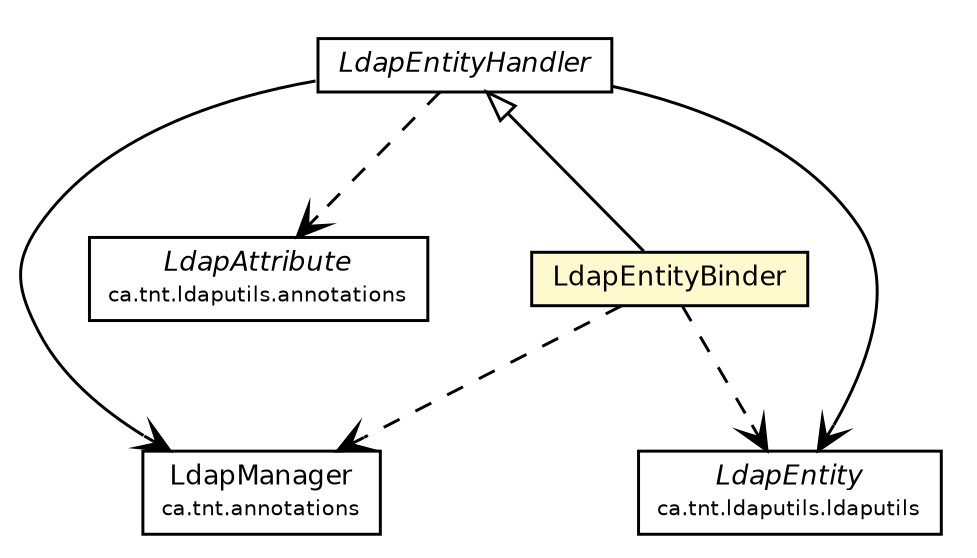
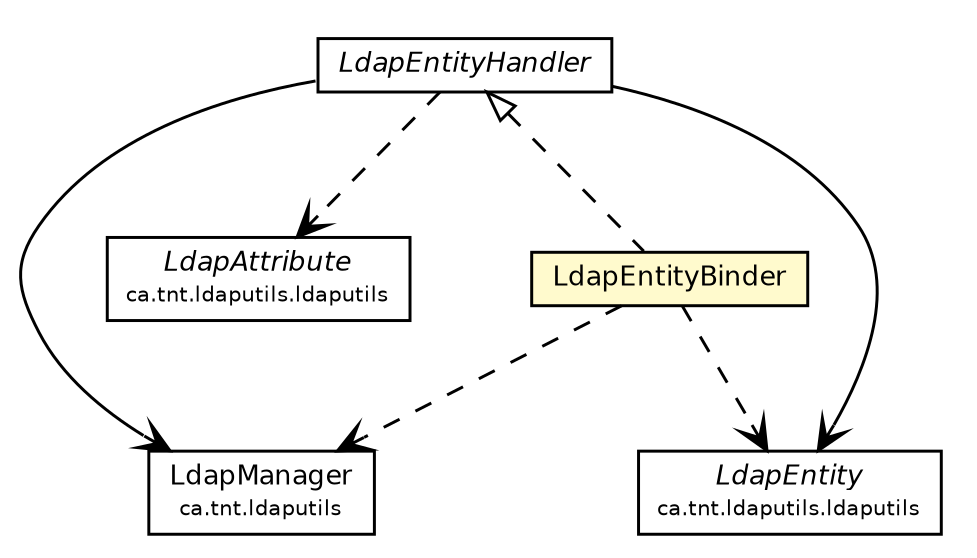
edge "LdapEntityBinder" -> "LdapEntityHandler": style solid -> dashed
node "LdapAttribute": text "ca.tnt.ldaputils.annotations" -> "ca.tnt.ldaputils.ldaputils"
node "LdapManager": text "ca.tnt.annotations" -> "ca.tnt.ldaputils"
